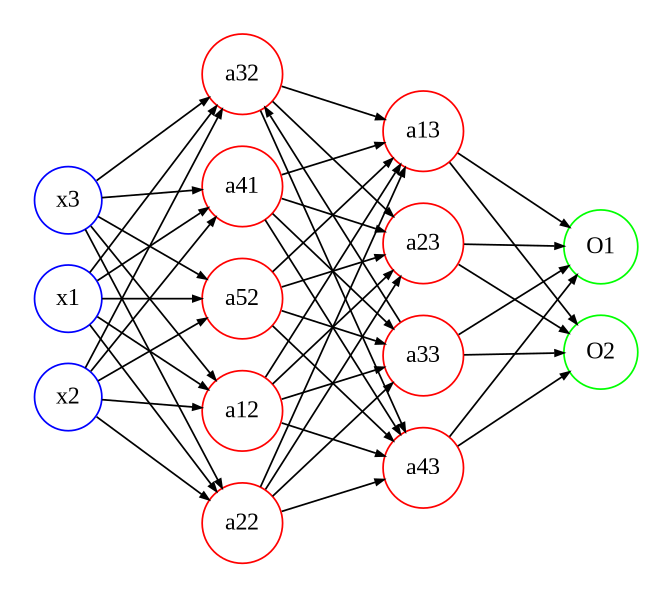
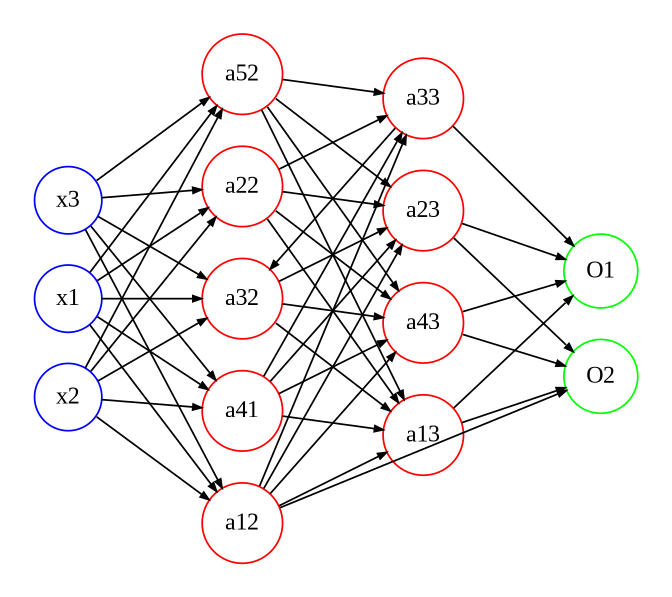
edge "a33" -> "O2": now "a12" -> "O2"
